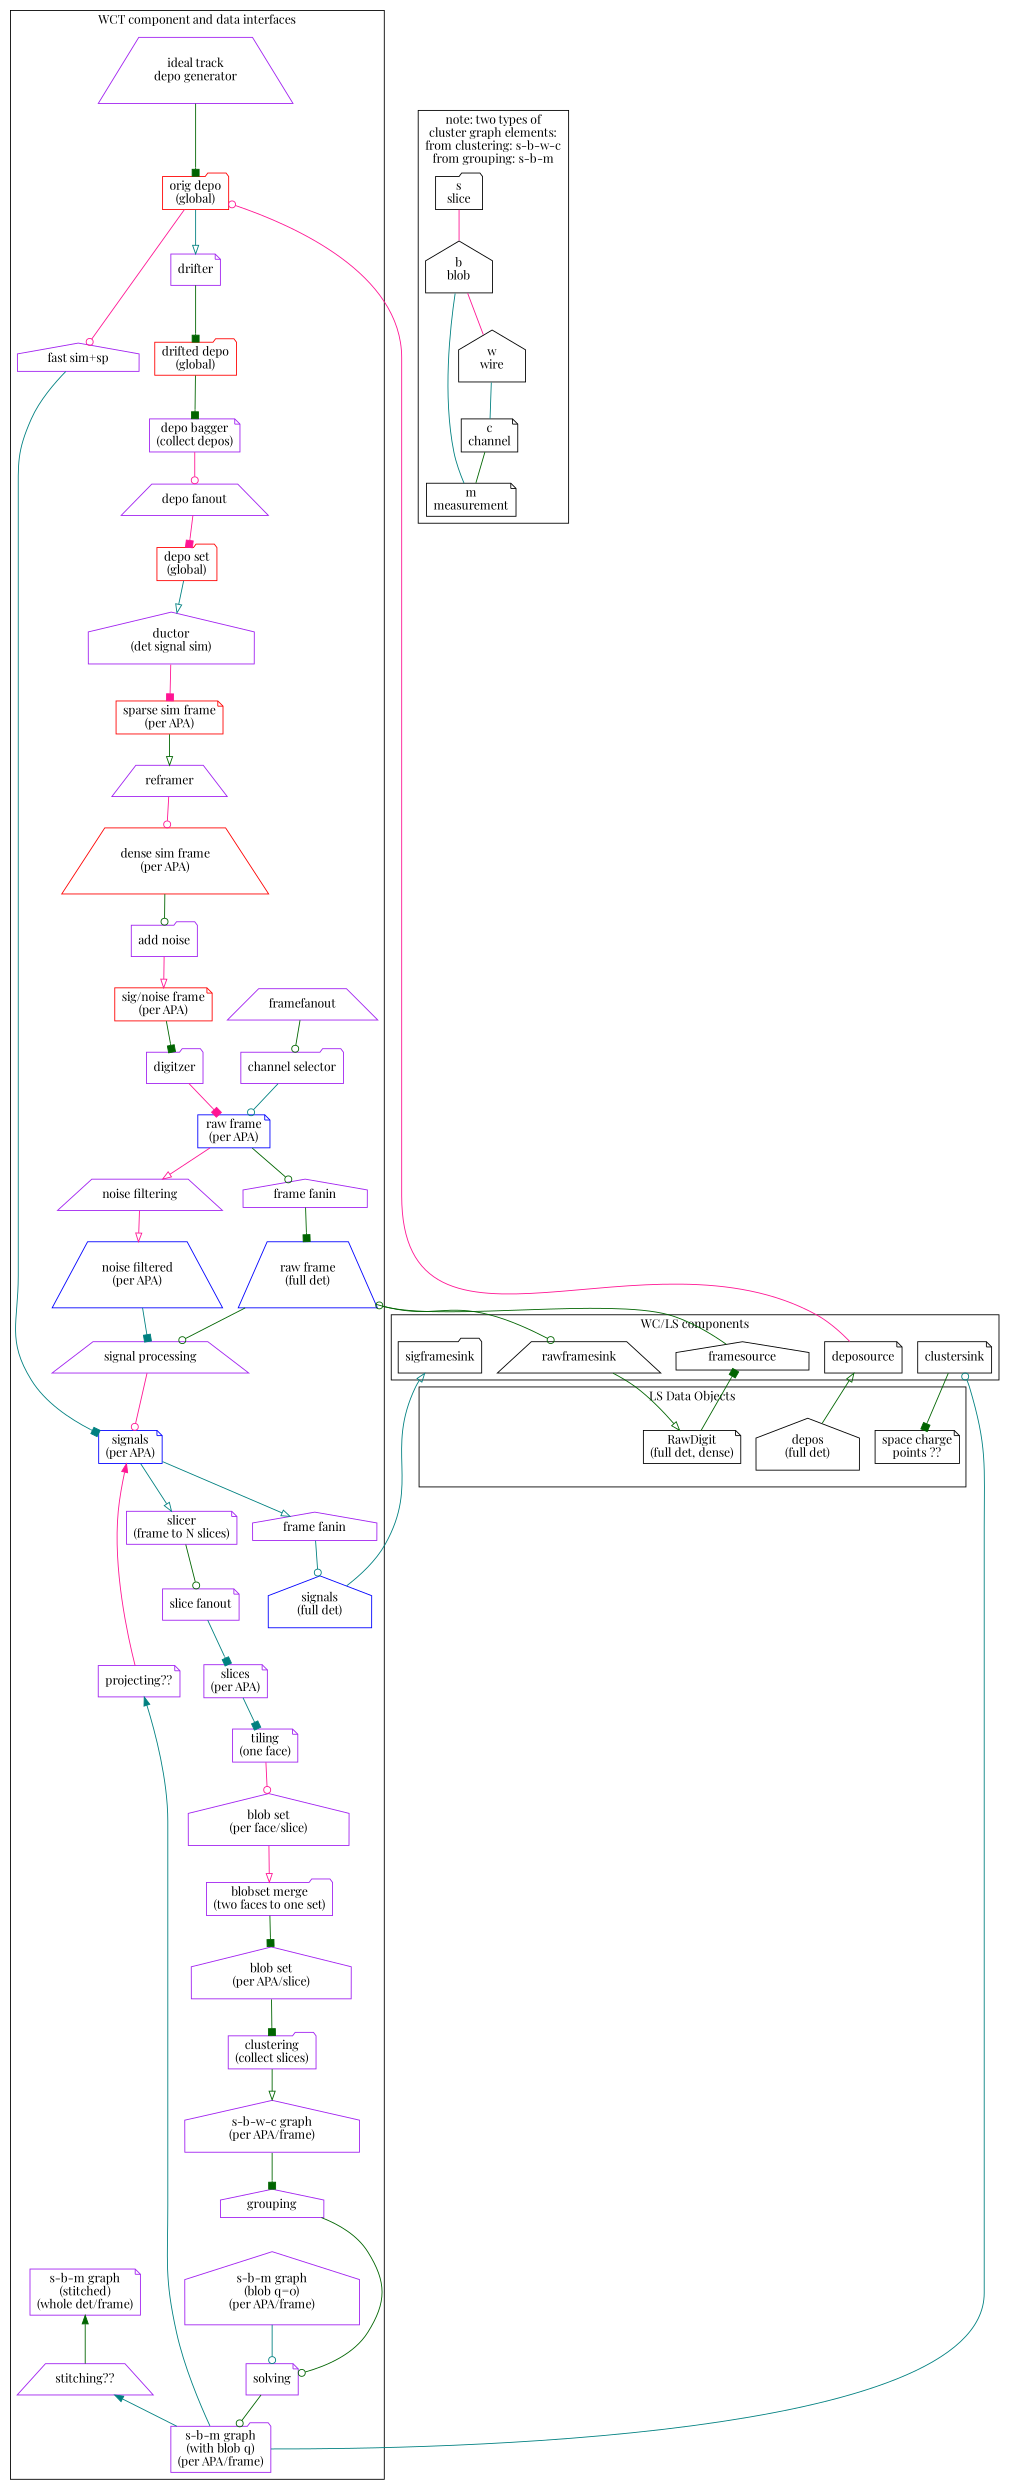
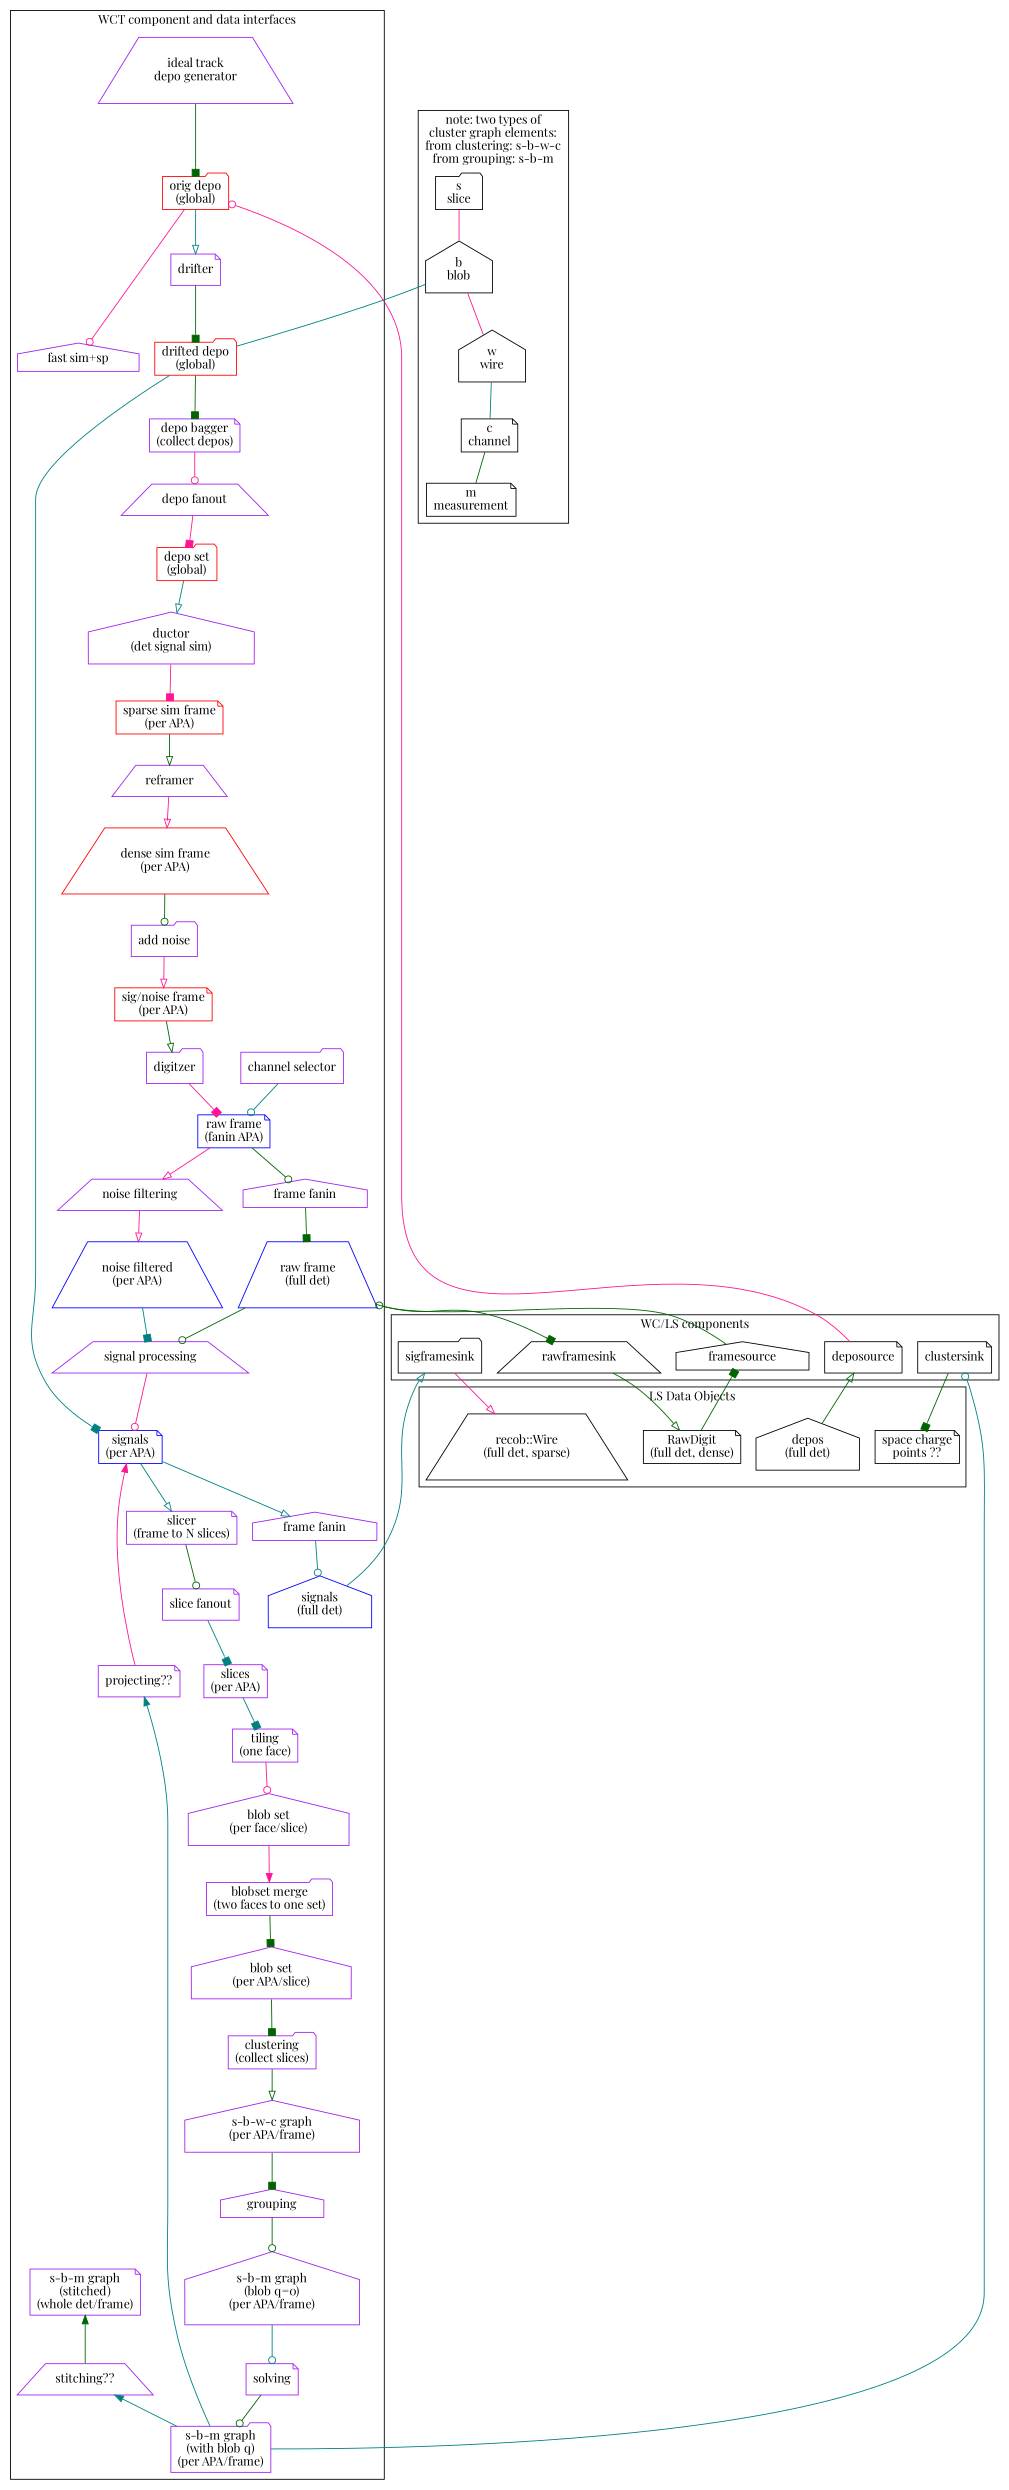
edge "b blob" -- "m measurement": now "b blob" -- "drifted depo (global)"
edge "reframer" -> "dense sim frame (per APA)": arrowhead odot -> onormal
edge "fast sim+sp" -> "signals (per APA)": now "drifted depo (global)" -> "signals (per APA)"
node "framefanout": removed
edge "sig/noise frame (per APA)" -> "digitzer": arrowhead box -> onormal
node "raw frame (per APA)": label "raw frame (per APA)" -> "raw frame (fanin APA)"
edge "raw frame (full det)" -> "rawframesink": arrowhead odot -> box
node "recob::Wire (full det, sparse)": added
edge "blob set (per face/slice)" -> "blobset merge (two faces to one set)": arrowhead onormal -> normal
edge "grouping" -> "solving": now "grouping" -> "s-b-m graph (blob q=0) (per APA/frame)"
